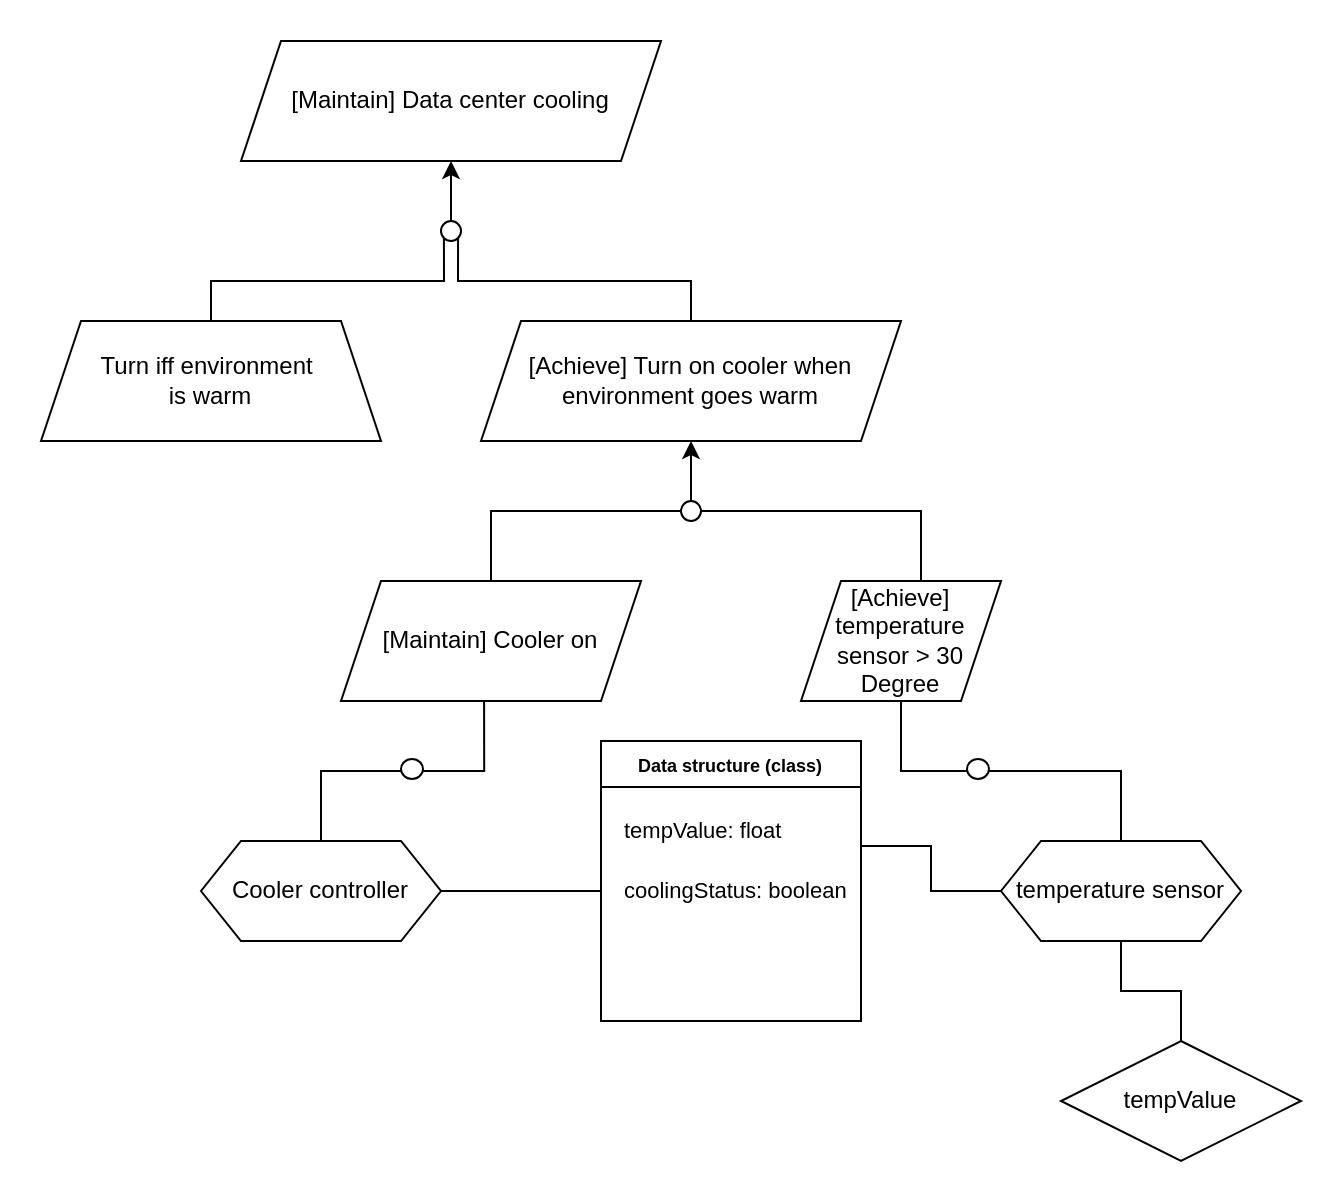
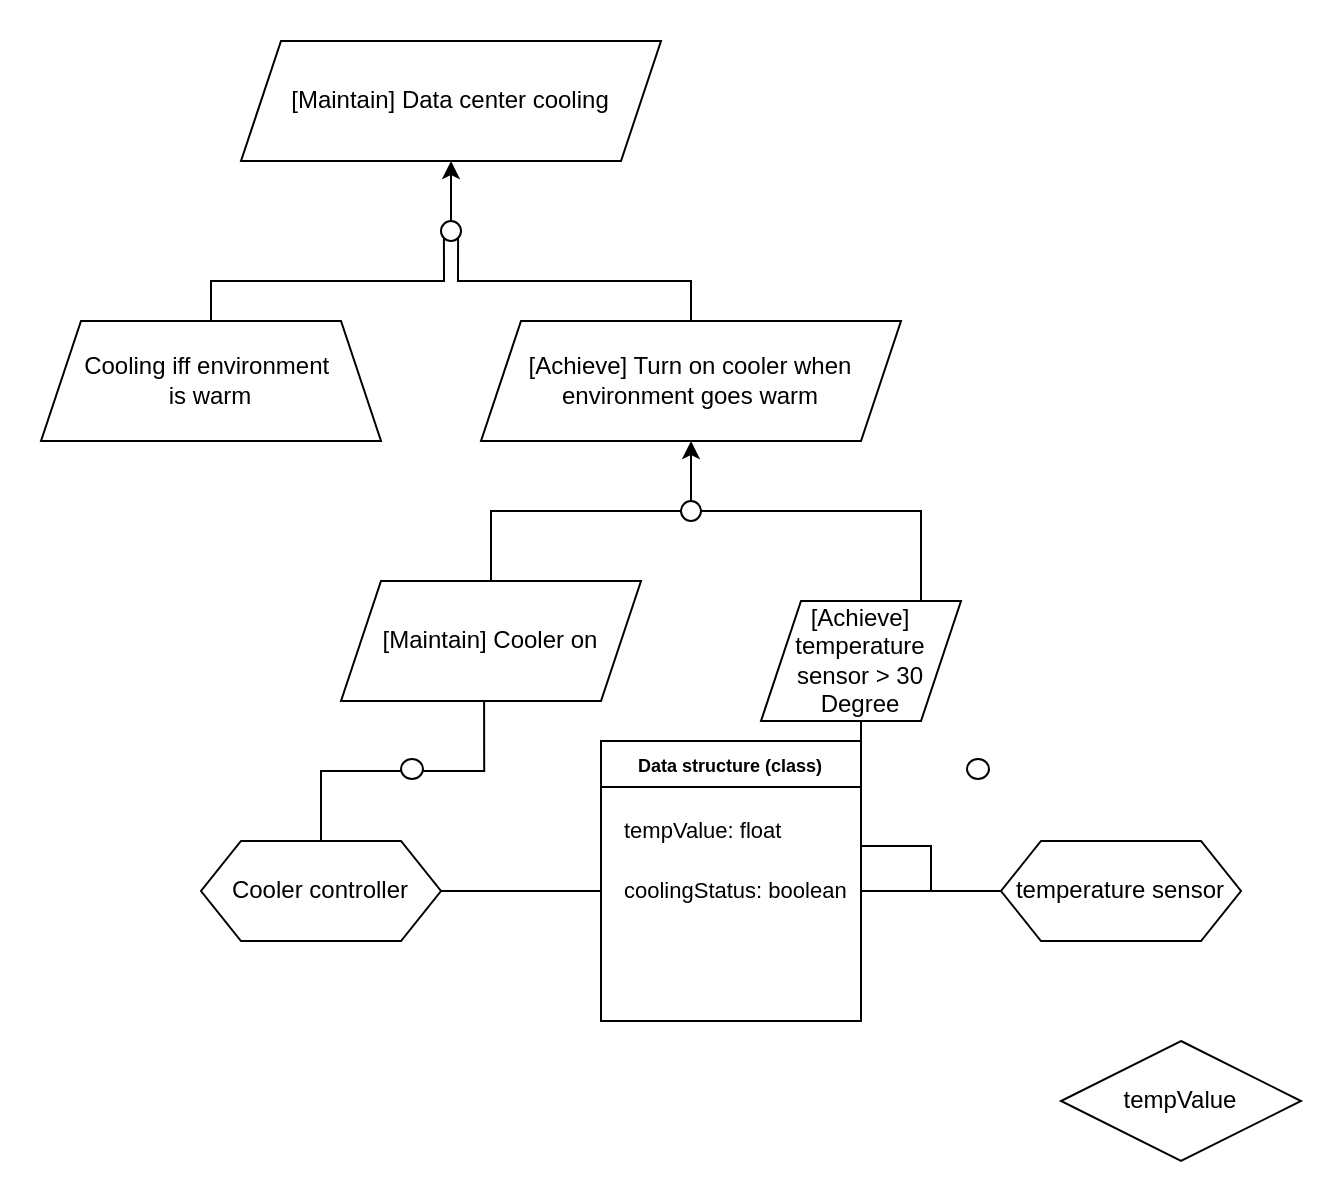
node "Turn iff environment is warm": label "Turn iff environment is warm" -> "Cooling iff environment is warm"
node "[Achieve] temperature sensor > 30 Degree": moved (901, 641) -> (861, 661)
edge "temperature sensor" -- "tempValue": removed
